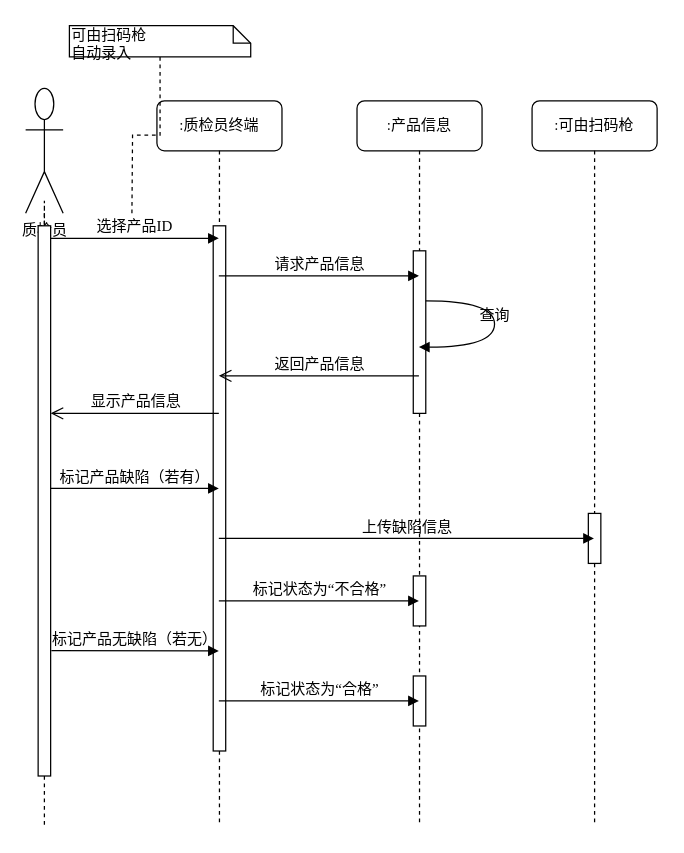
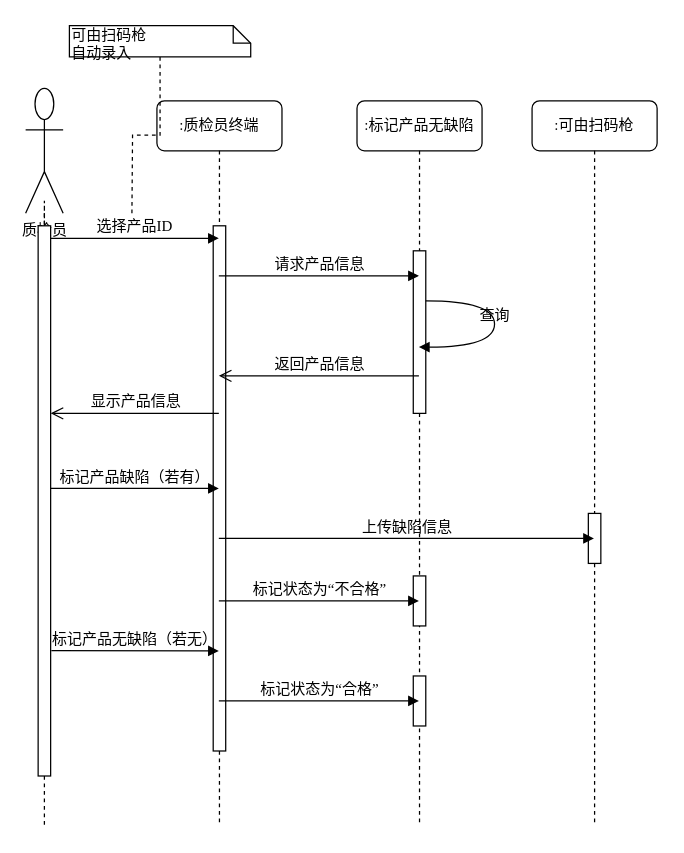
node ":产品信息": label ":产品信息" -> ":标记产品无缺陷"
